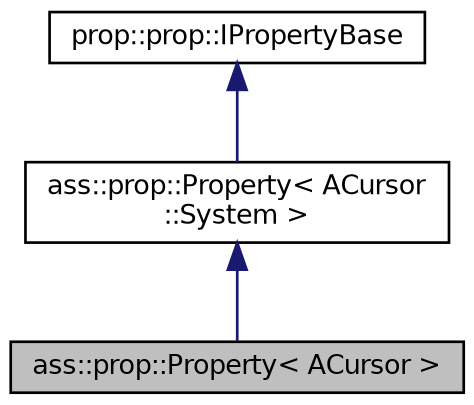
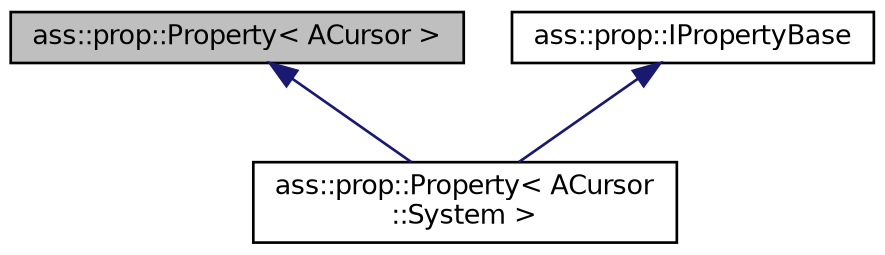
node "prop::prop::IPropertyBase": label "prop::prop::IPropertyBase" -> "ass::prop::IPropertyBase"
edge "ass::prop::Property< ACursor >" -> "ass::prop::Property< ACursor ::System >": reversed
